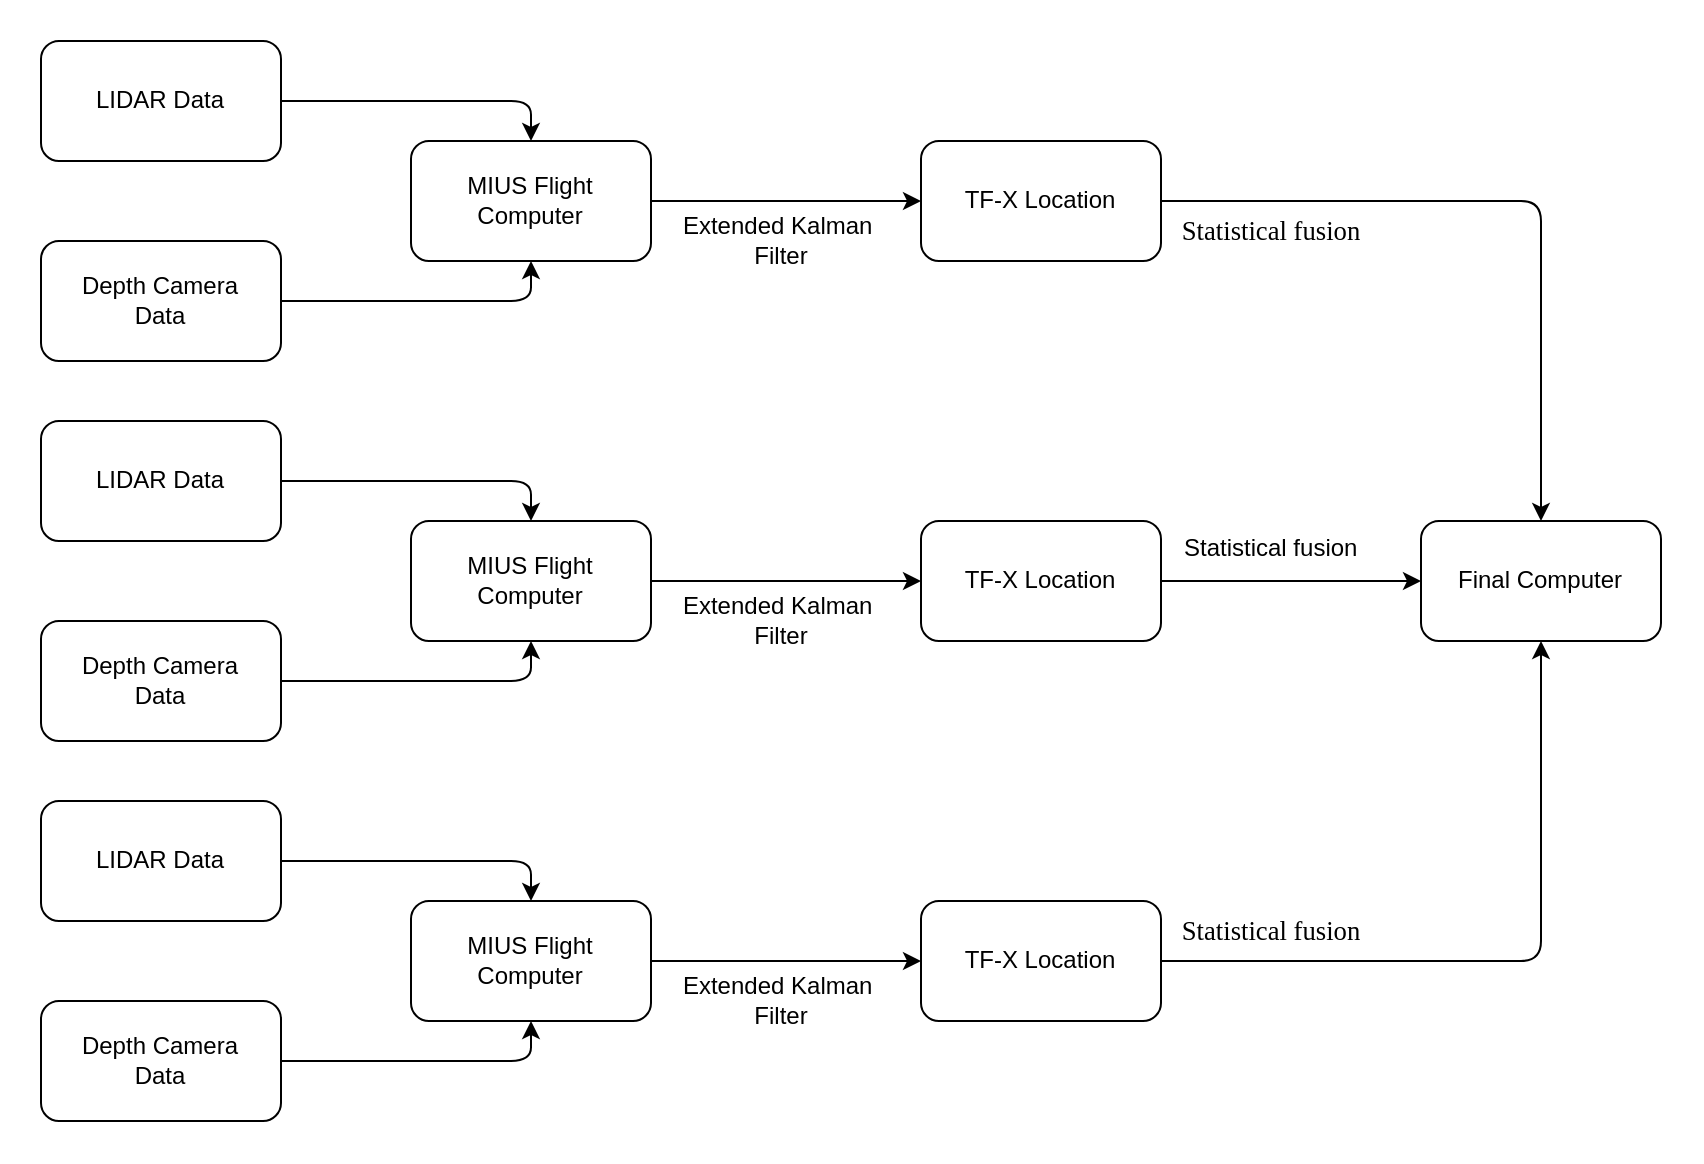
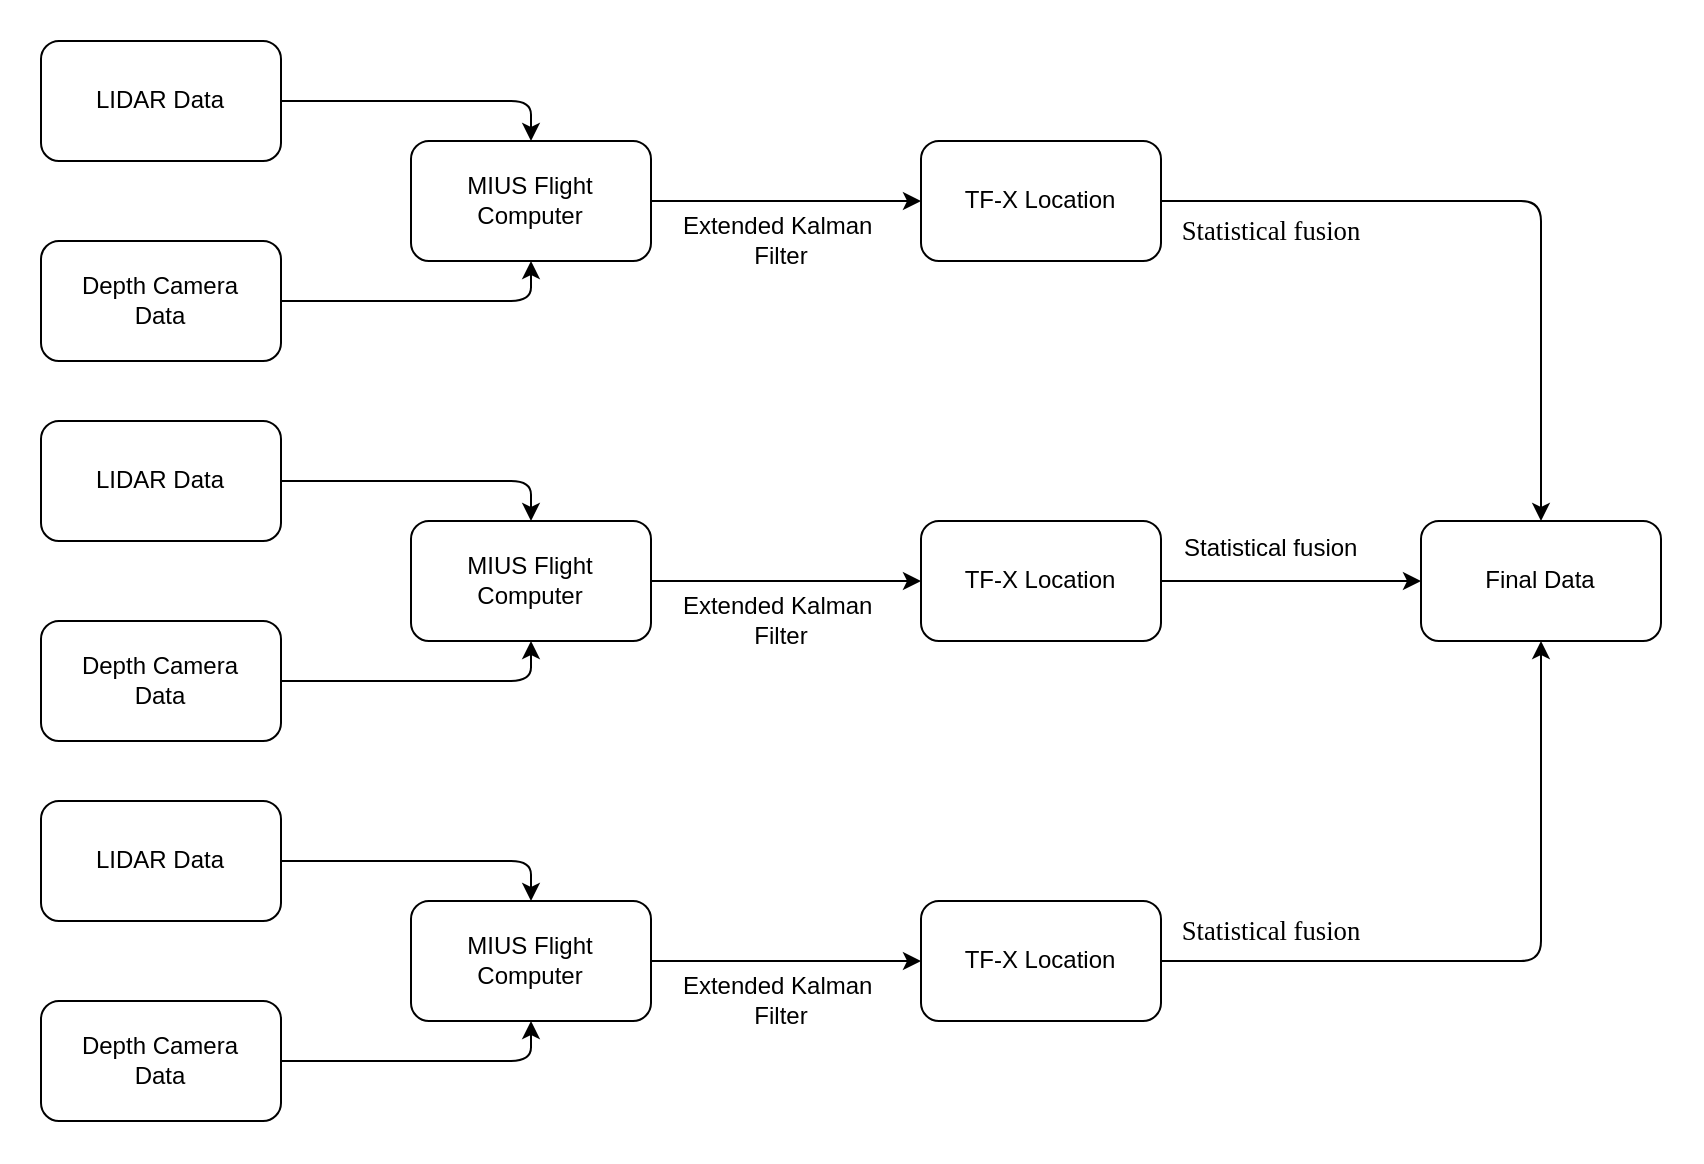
node "Final Computer": label "Final Computer" -> "Final Data"
